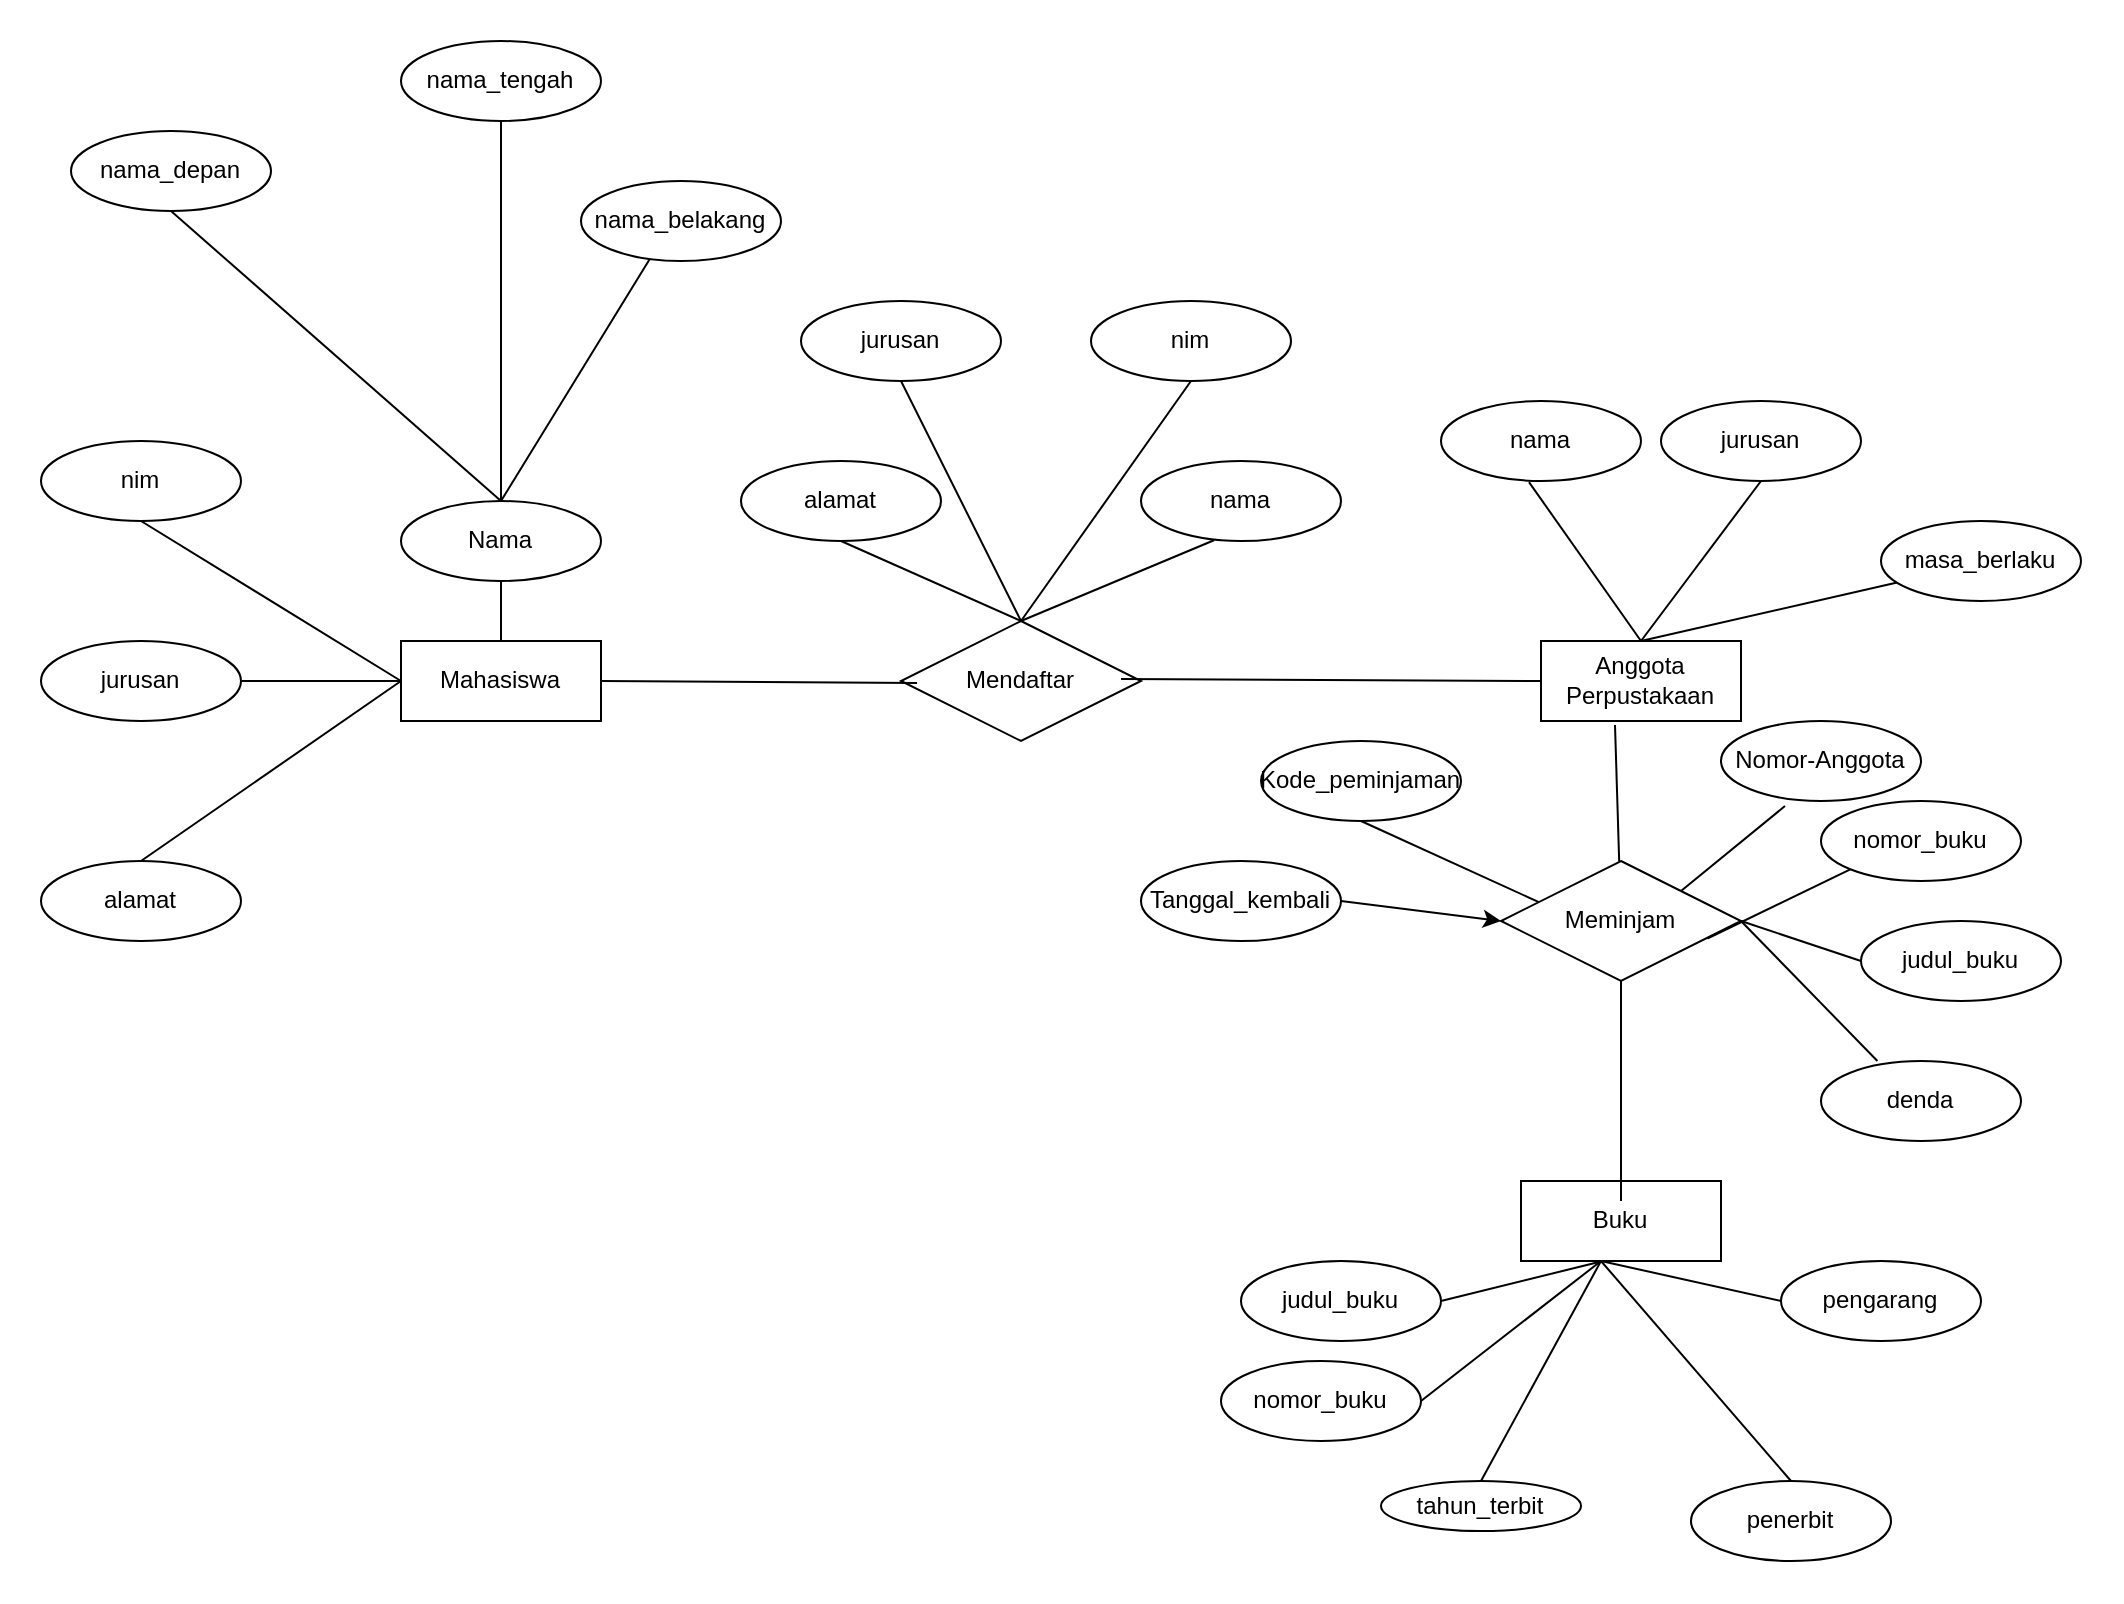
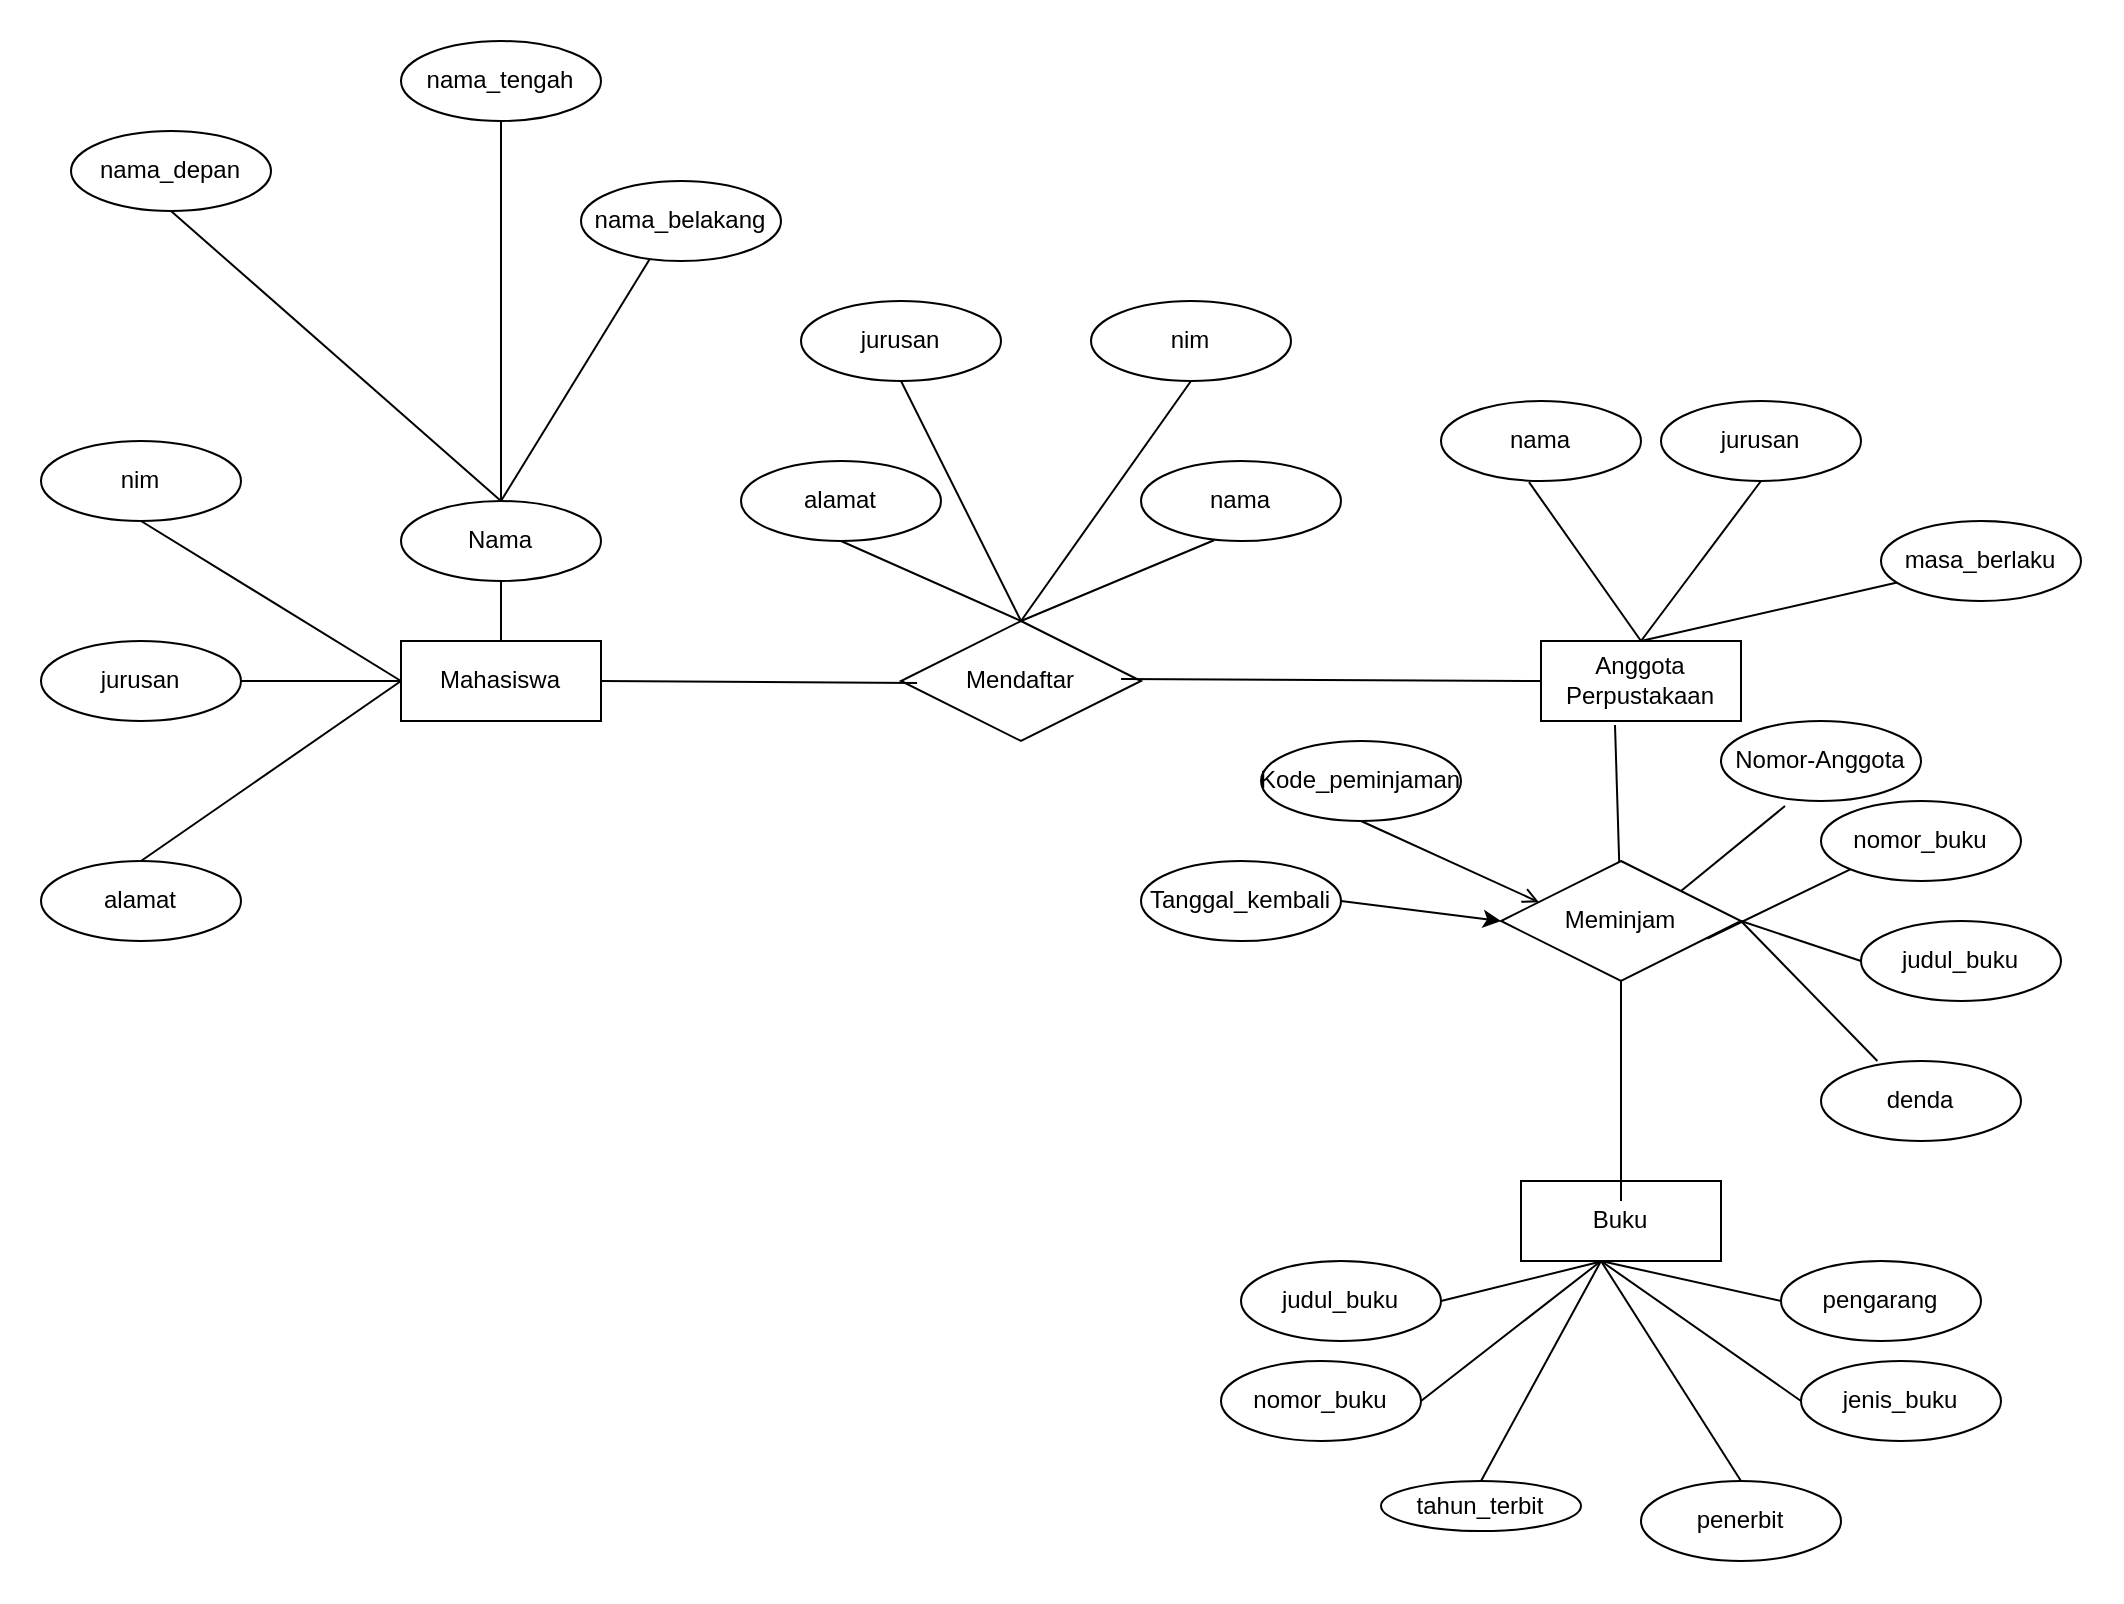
edge "Kode_peminjaman" -- "Meminjam": arrowhead none -> open
edge "Buku" -- "jenis_buku": added
node "jenis_buku": added
node "penerbit": moved (1791, 1521) -> (1741, 1521)
